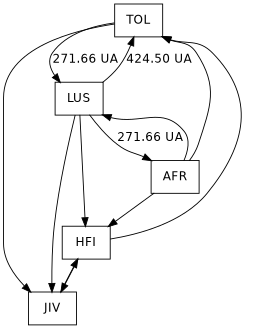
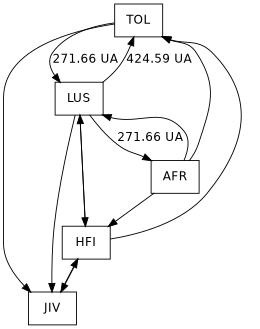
edge "LUS" -> "TOL": label "424.50 UA" -> "424.59 UA"
edge "HFI" -> "LUS": added
